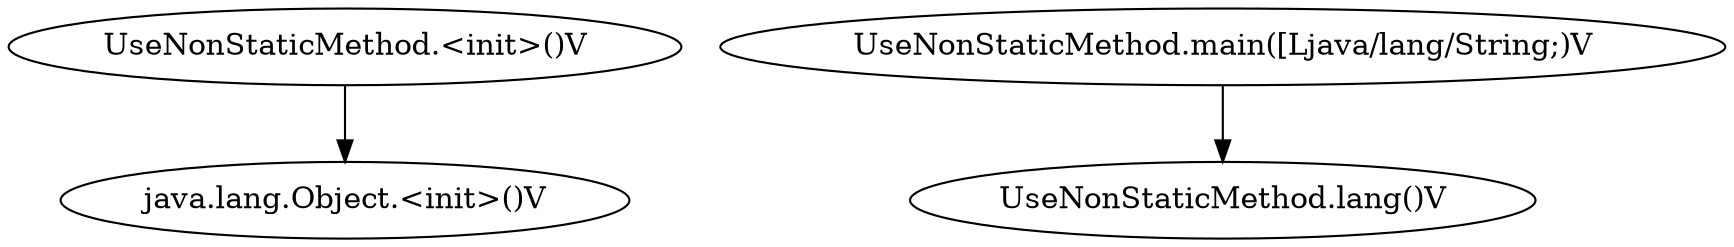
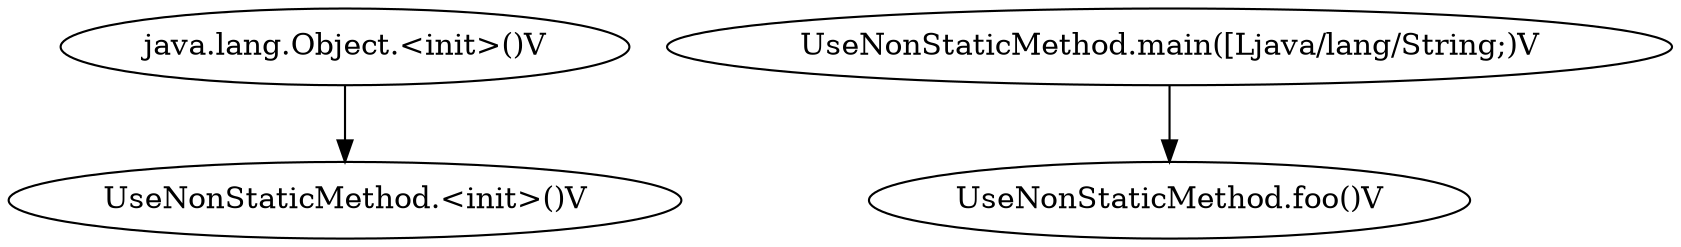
edge "UseNonStaticMethod.<init>()V" -> "java.lang.Object.<init>()V": reversed
node "UseNonStaticMethod.lang()V": label "UseNonStaticMethod.lang()V" -> "UseNonStaticMethod.foo()V"
